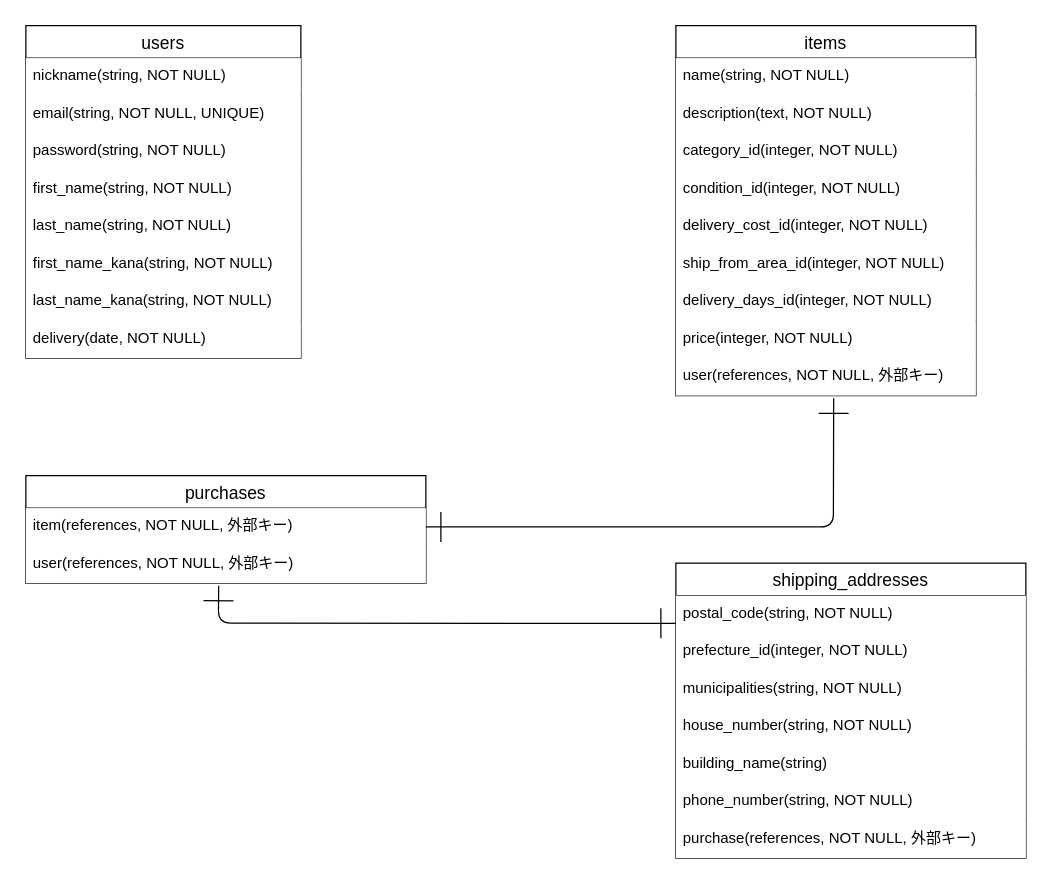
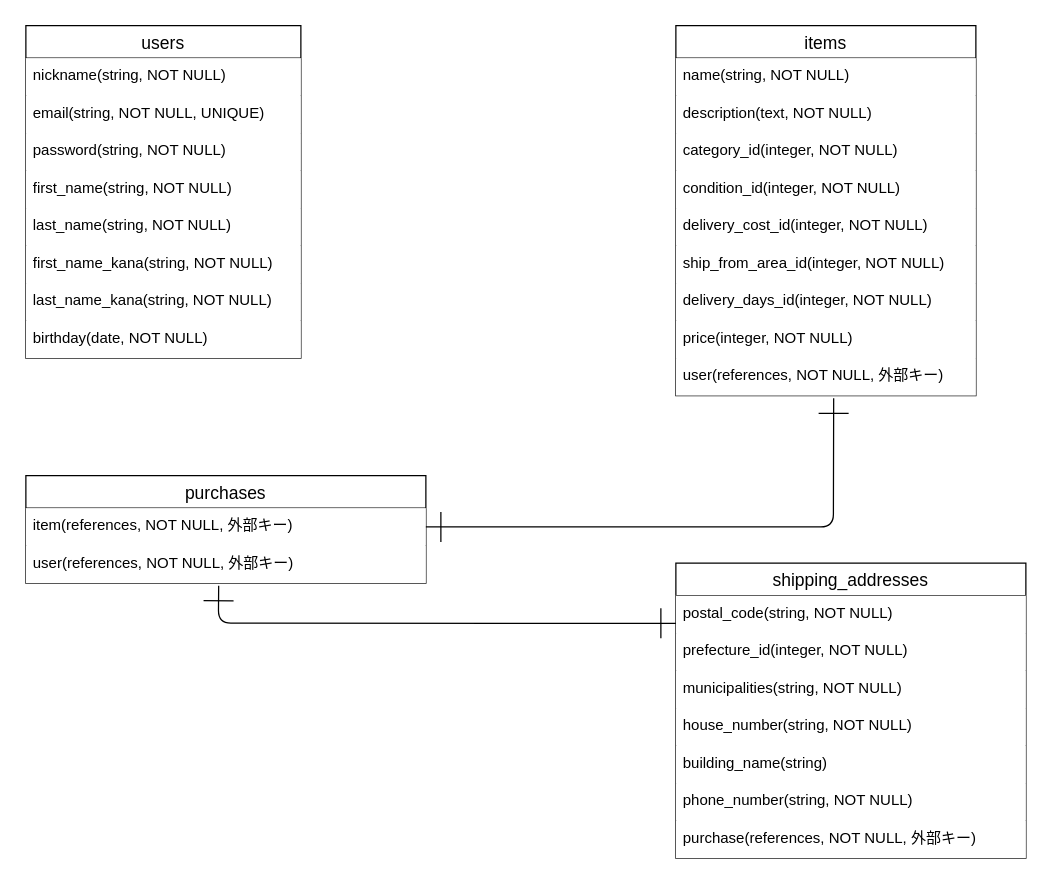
node "delivery(date, NOT NULL)": label "delivery(date, NOT NULL)" -> "birthday(date, NOT NULL)"
